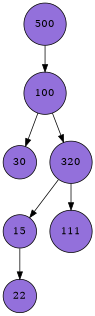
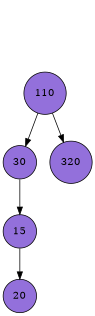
node "500": removed
node "100": label "100" -> "110"
edge "320" -> "15": now "30" -> "15"
node "111": removed
node "22": label "22" -> "20"
